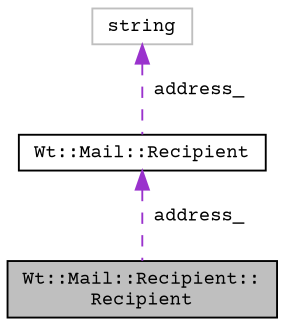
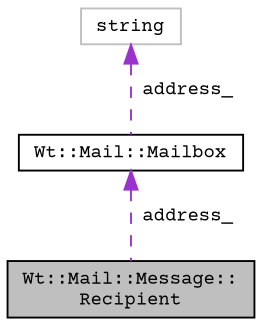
node "Wt::Mail::Recipient": label "Wt::Mail::Recipient" -> "Wt::Mail::Mailbox"
node "Wt::Mail::Recipient:: Recipient": label "Wt::Mail::Recipient:: Recipient" -> "Wt::Mail::Message:: Recipient"
